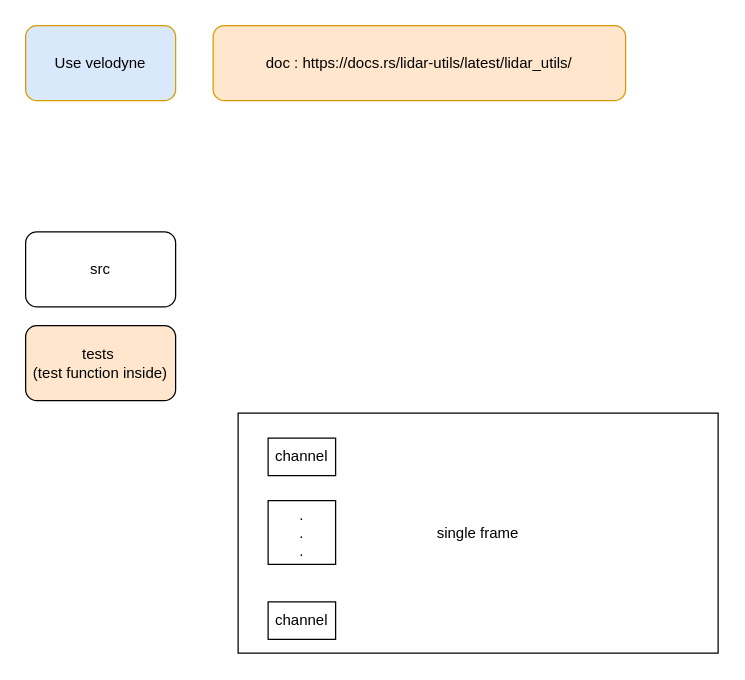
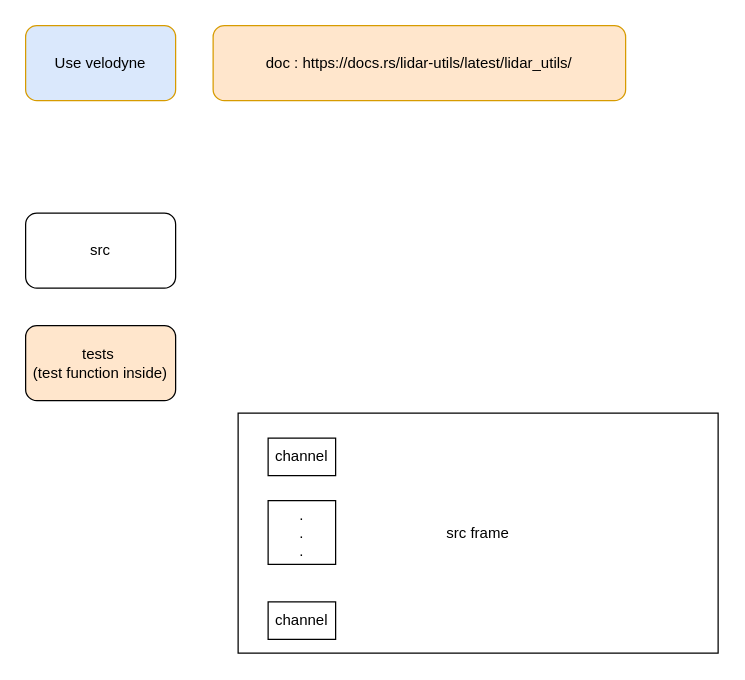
node "src": moved (101, 269) -> (101, 251)
node "single frame": label "single frame" -> "src frame"
